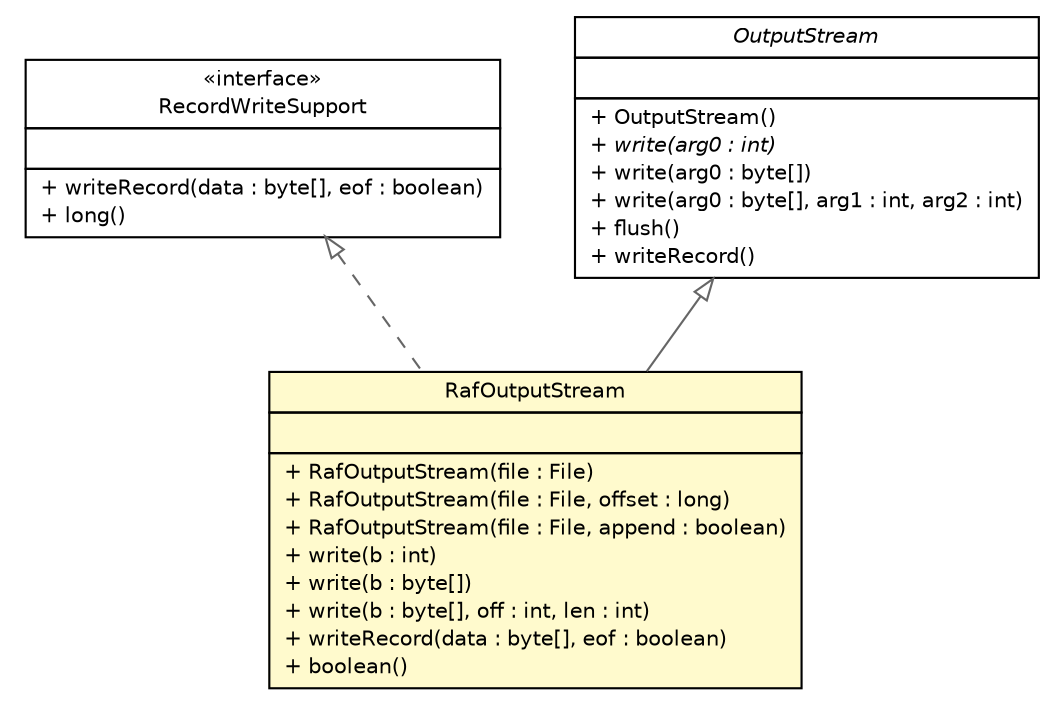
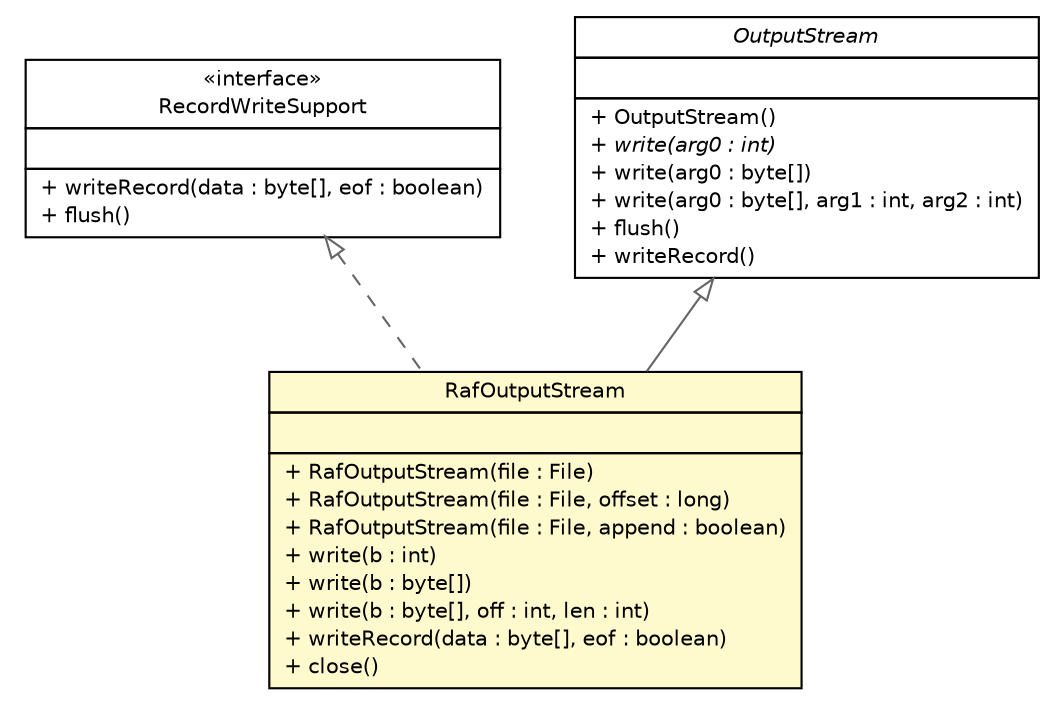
node "RecordWriteSupport": text "+ long()" -> "+ flush()"
node "RafOutputStream": text "+ boolean()" -> "+ close()"
